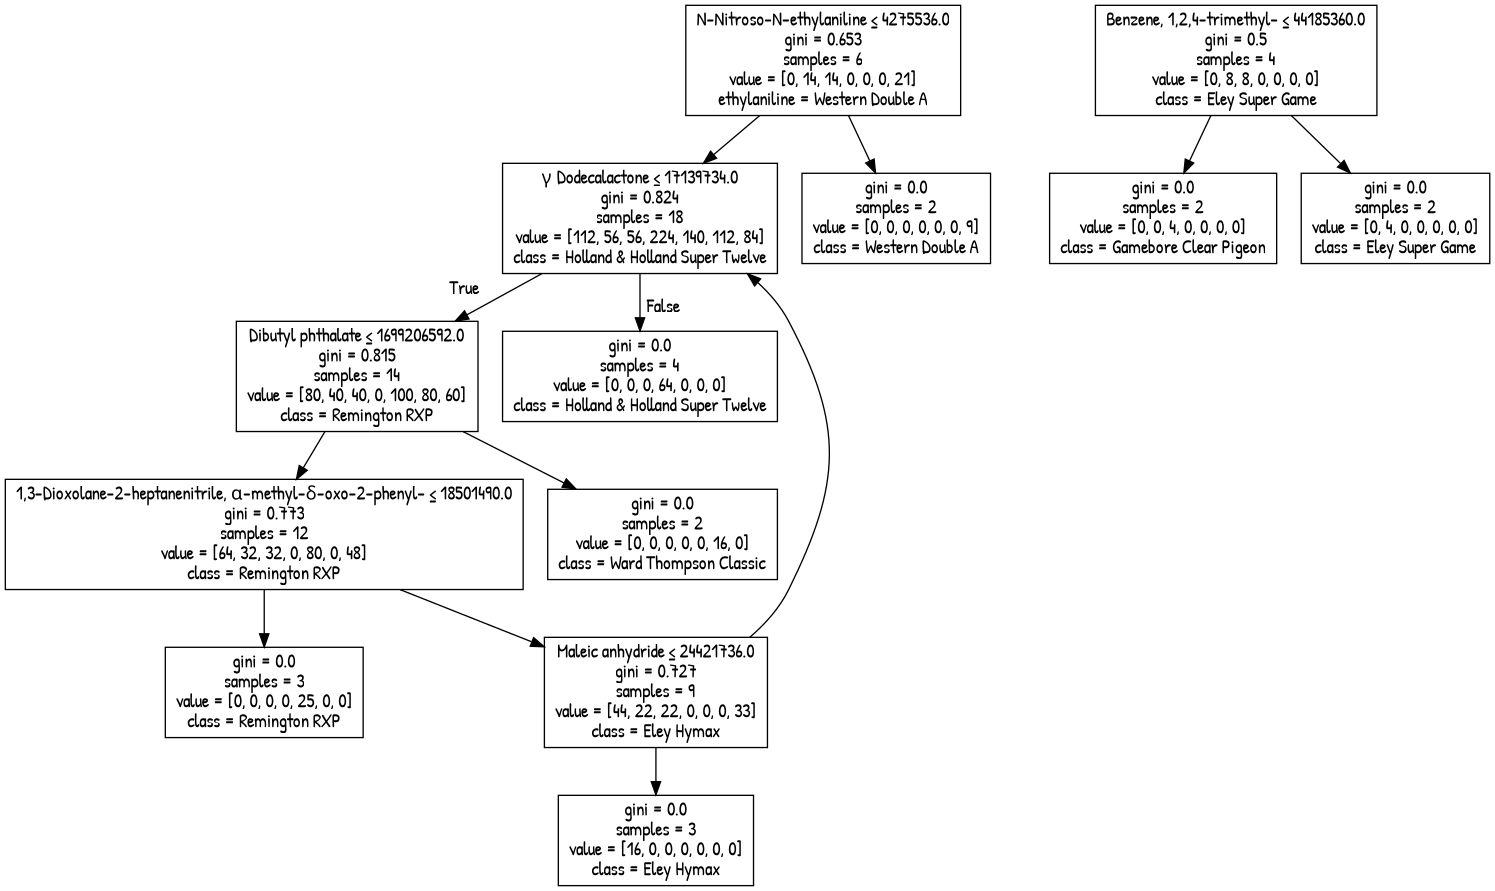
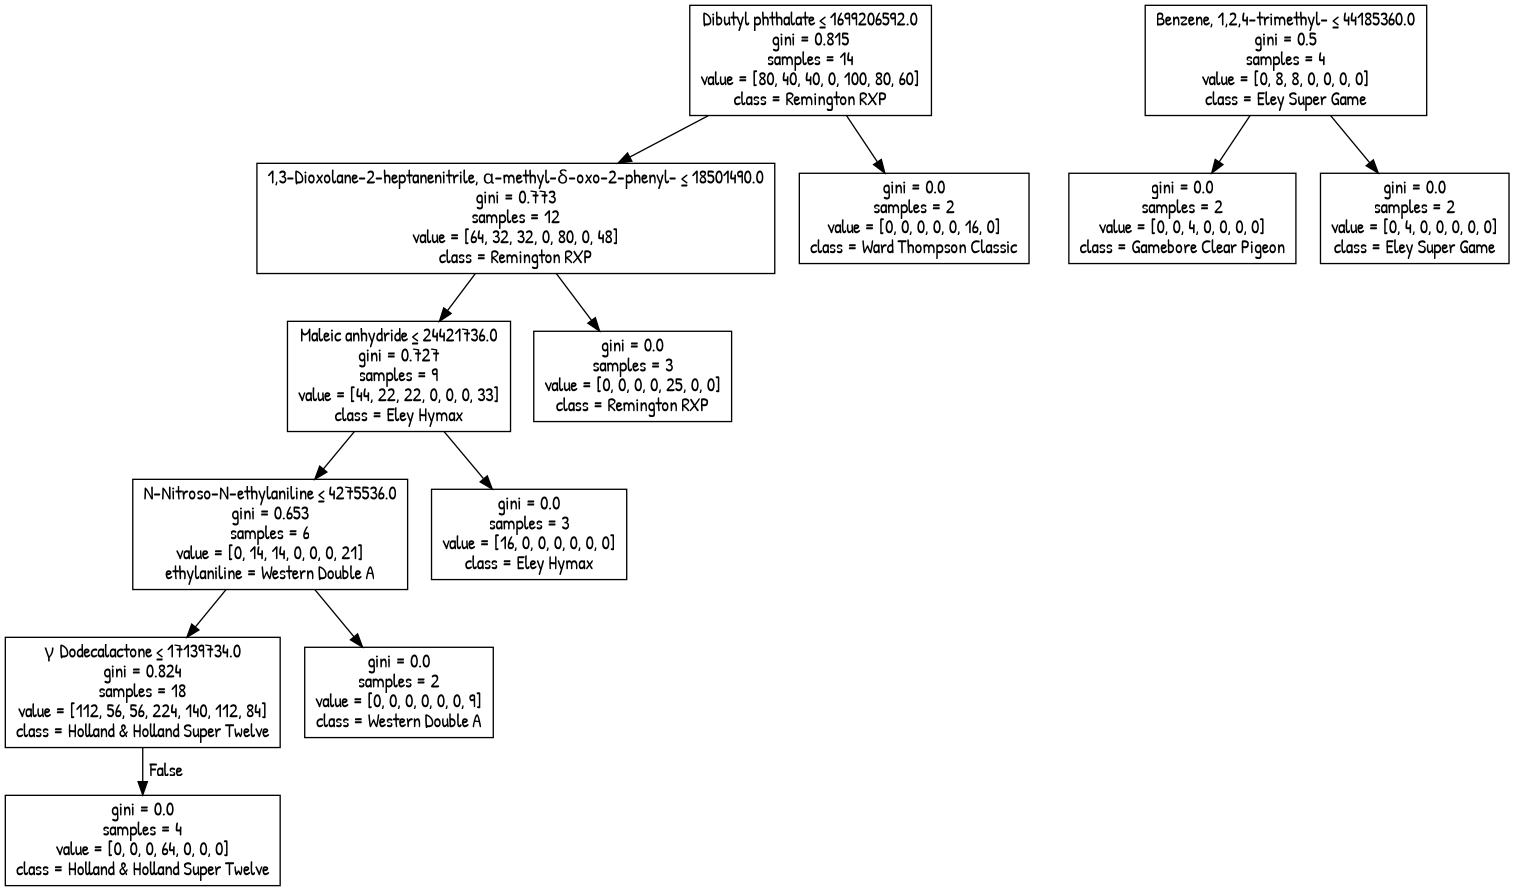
edge "γ Dodecalactone ≤ 17139734.0" -> "Dibutyl phthalate ≤ 1699206592.0": removed
edge "Maleic anhydride ≤ 24421736.0" -> "γ Dodecalactone ≤ 17139734.0": now "Maleic anhydride ≤ 24421736.0" -> "N-Nitroso-N-ethylaniline ≤ 4275536.0"
